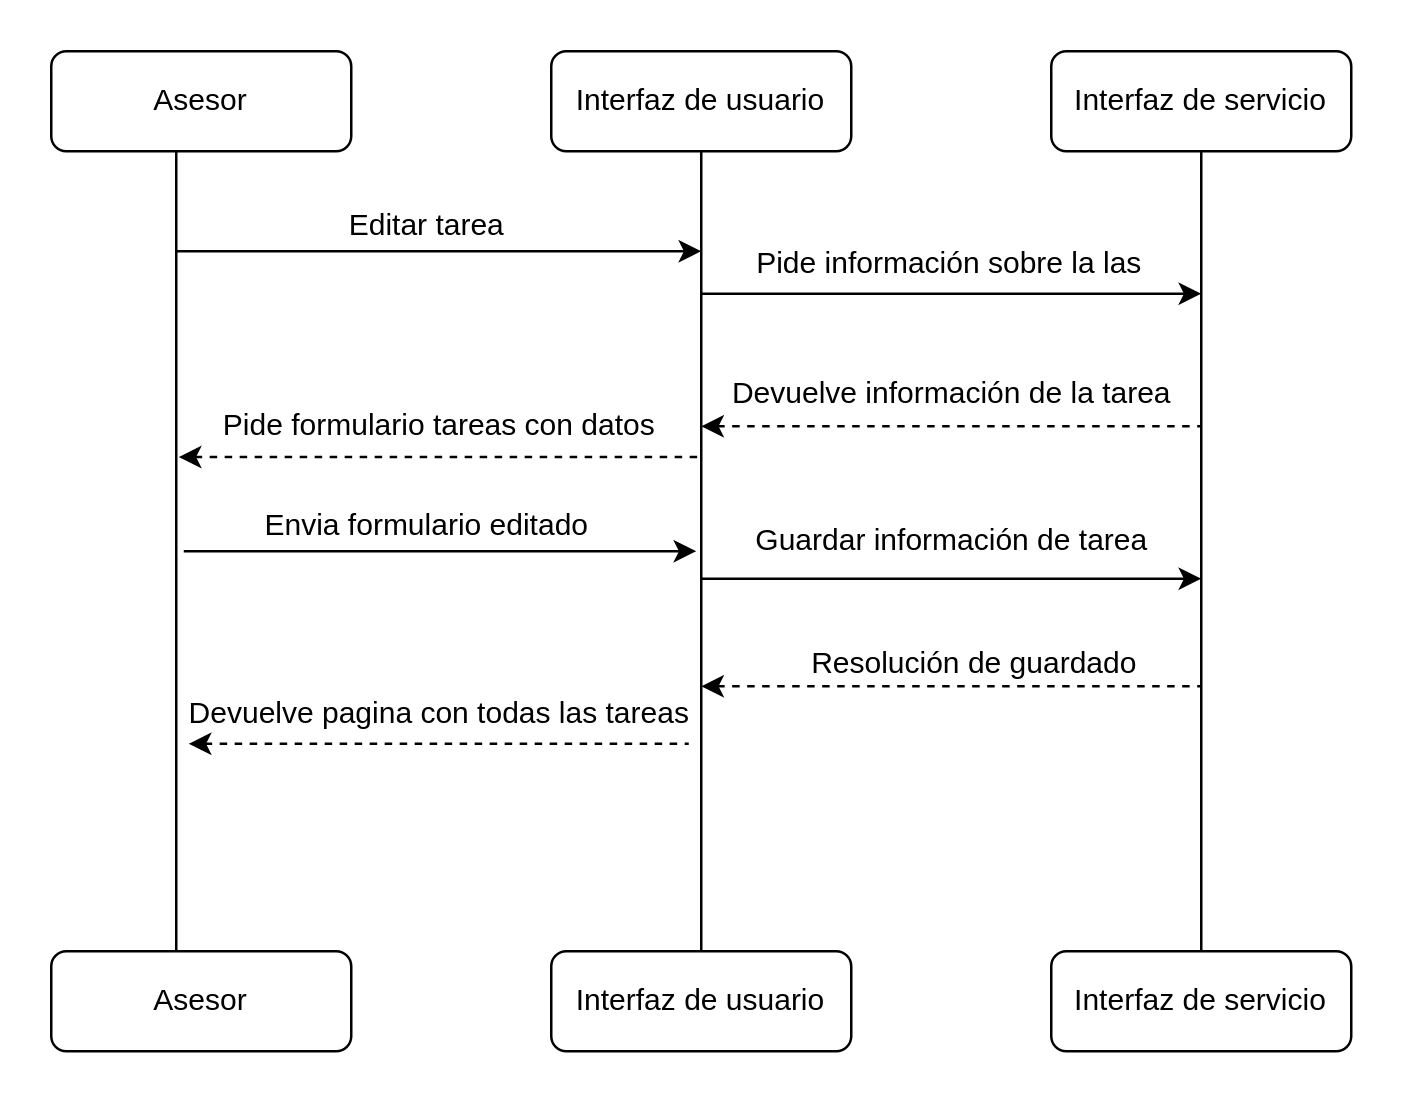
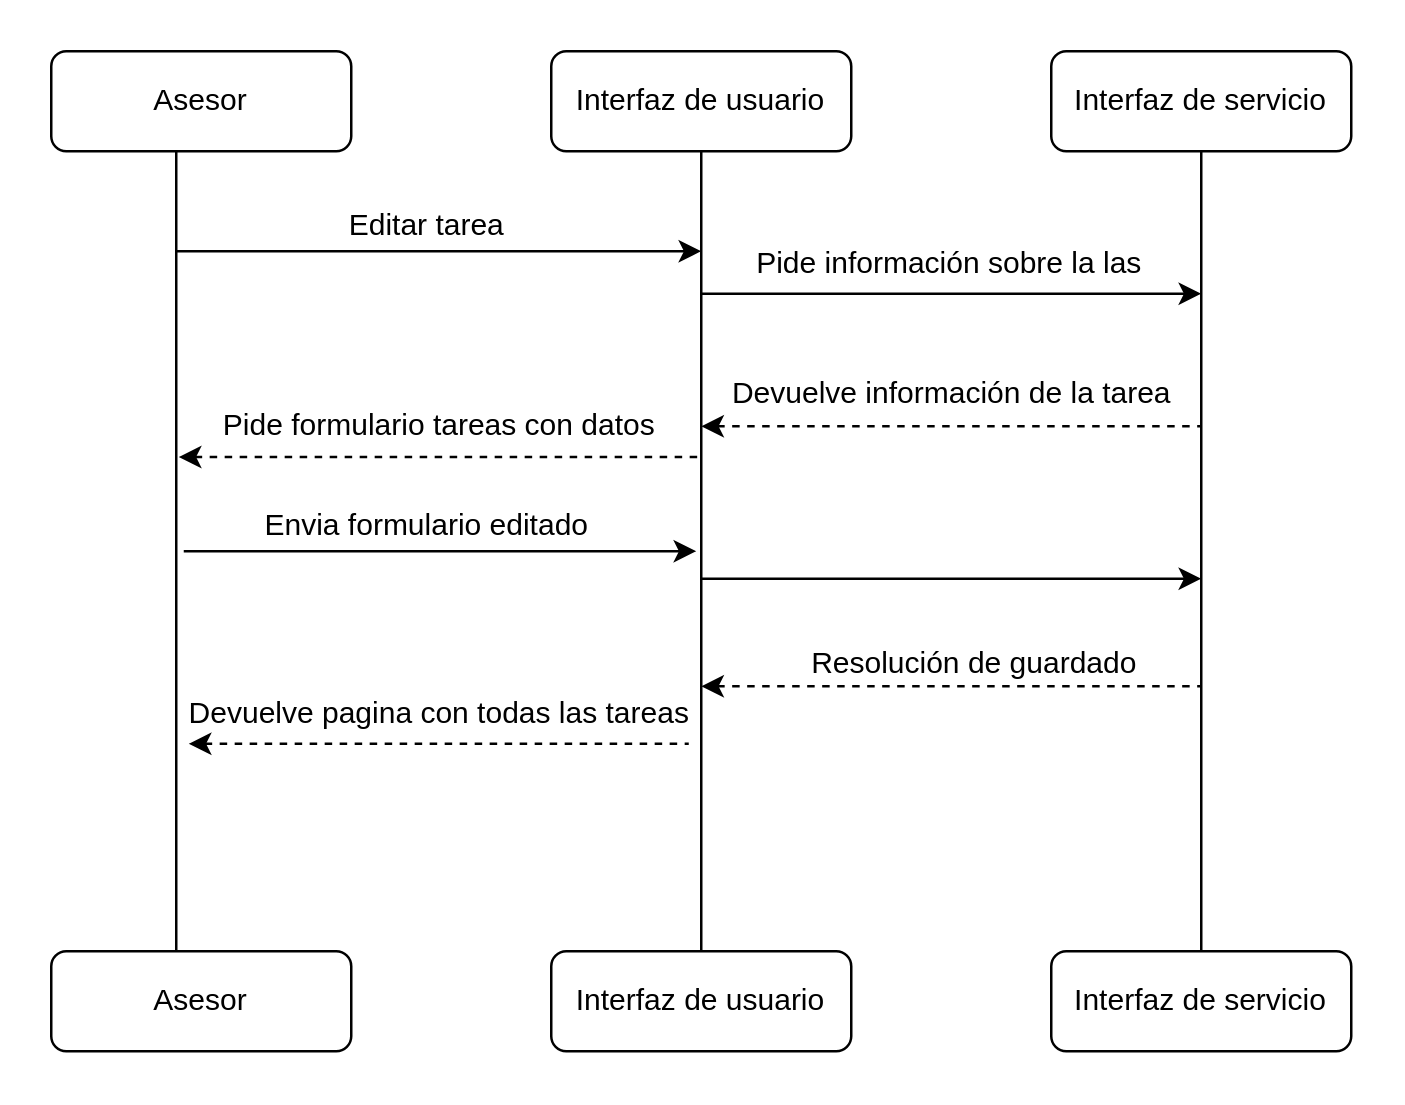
node "Guardar información de tarea": removed
